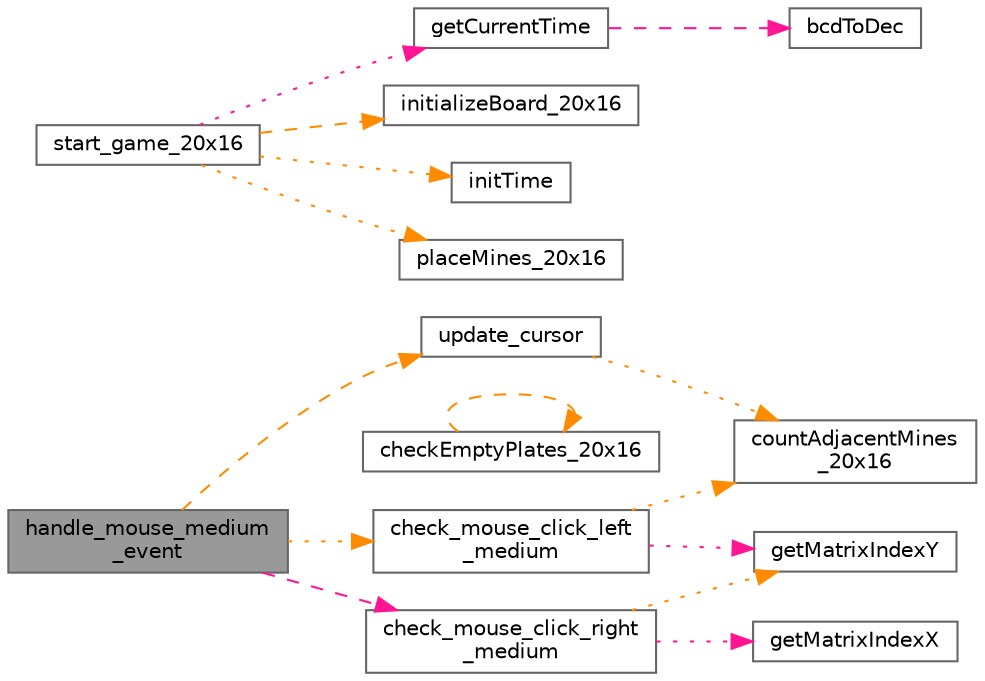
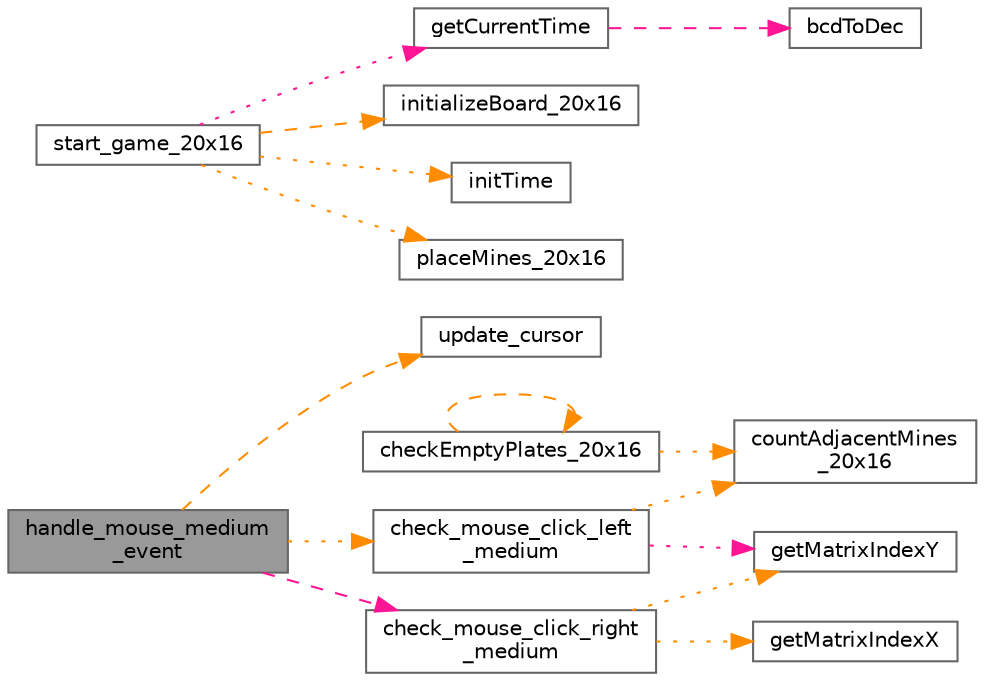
edge "update_cursor" -> "countAdjacentMines _20x16": now "checkEmptyPlates_20x16" -> "countAdjacentMines _20x16"
edge "check_mouse_click_right _medium" -> "getMatrixIndexX": color deeppink -> darkorange
